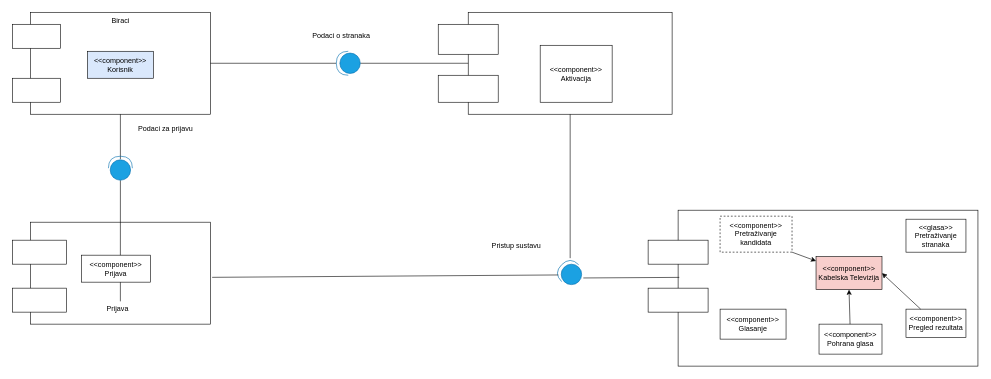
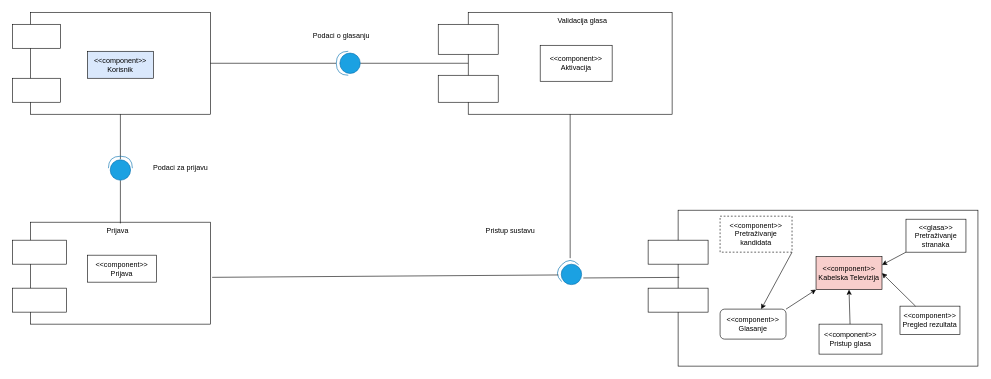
node "Biraci": removed
node "Validacija glasa": added
node "Podaci o stranaka": label "Podaci o stranaka" -> "Podaci o glasanju"
node "<<component>> Aktivacija": size 72x57 -> 72x36
node "Podaci za prijavu": moved (165, 129) -> (180, 168)
node "Pristup sustavu": moved (516, 246) -> (510, 231)
edge "<<component>> Pretraživanje kandidata" -> "<<component>> Kabelska Televizija": now "<<component>> Pretraživanje kandidata" -> "<<component>> Glasanje"
edge "<<glasa>> Pretraživanje stranaka" -> "<<component>> Kabelska Televizija": added
node "<<component>> Prijava": moved (116, 269) -> (122, 269)
edge "<<component>> Glasanje" -> "<<component>> Kabelska Televizija": added
node "Prijava": moved (117, 309) -> (117, 231)
node "<<component>> Glasanje": shape rectangle -> rounded rectangle
node "<<component>> Pregled rezultata": moved (936, 324) -> (930, 321)
node "<<component>> Pohrana glasa": label "<<component>> Pohrana glasa" -> "<<component>> Pristup glasa"
